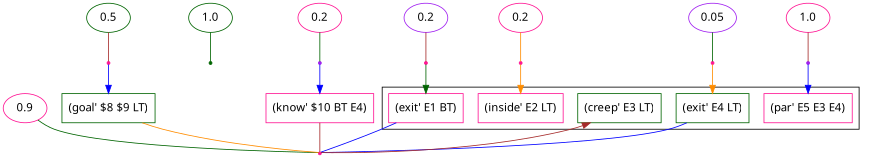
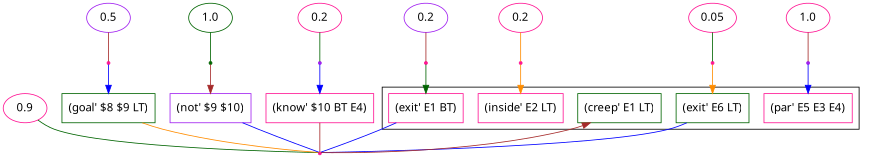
node "0.5": color darkgreen -> purple
node "0.05": color purple -> deeppink
node "(not' $9 $10)": added
node "(creep' E3 LT)": label "(creep' E3 LT)" -> "(creep' E1 LT)"
node "(exit' E4 LT)": label "(exit' E4 LT)" -> "(exit' E6 LT)"
